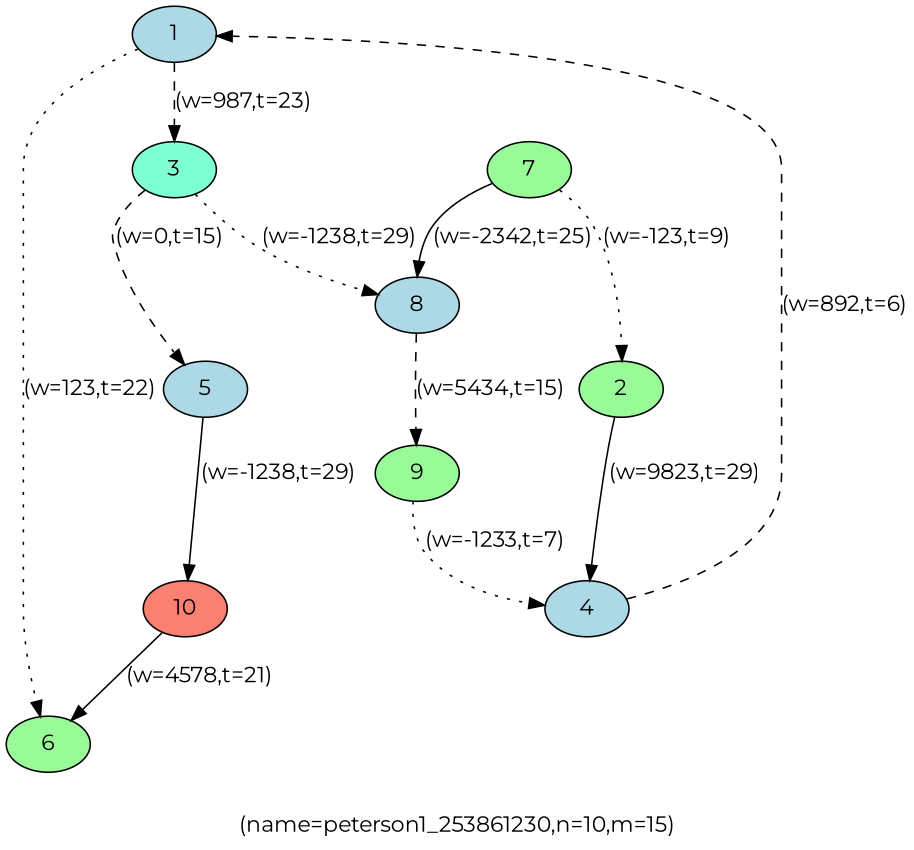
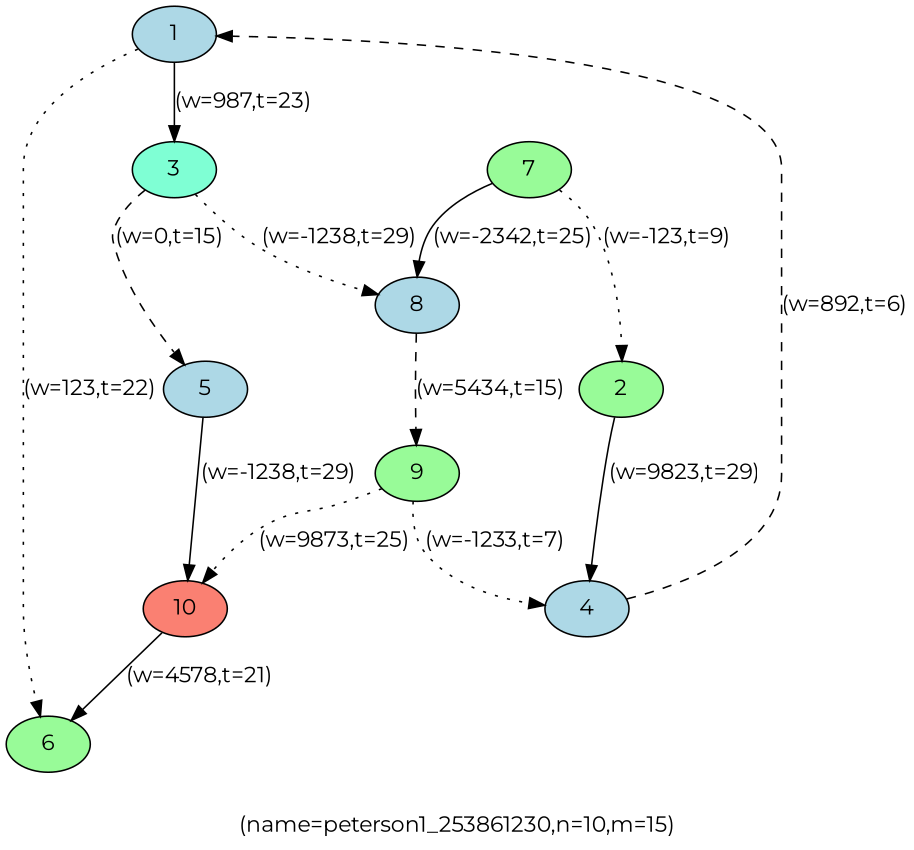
edge "1" -> "3": style dashed -> solid
edge "9" -> "10": added, label "(w=9873,t=25)"
